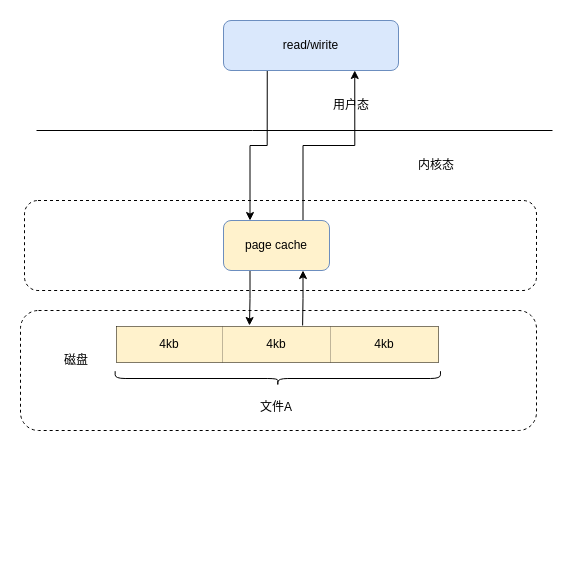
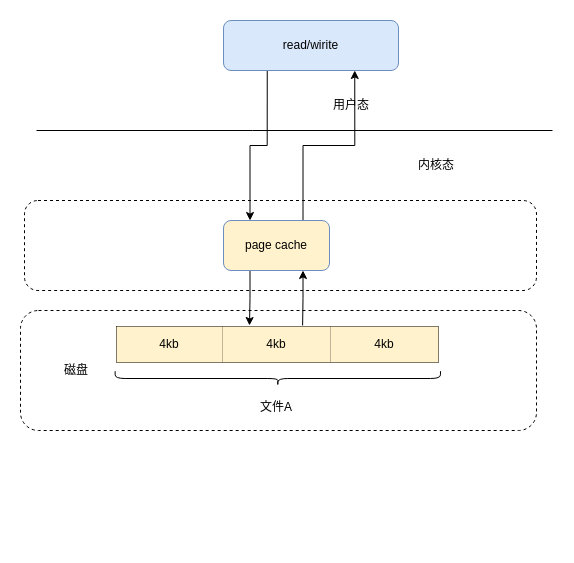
node "磁盘": moved (77, 361) -> (77, 371)
